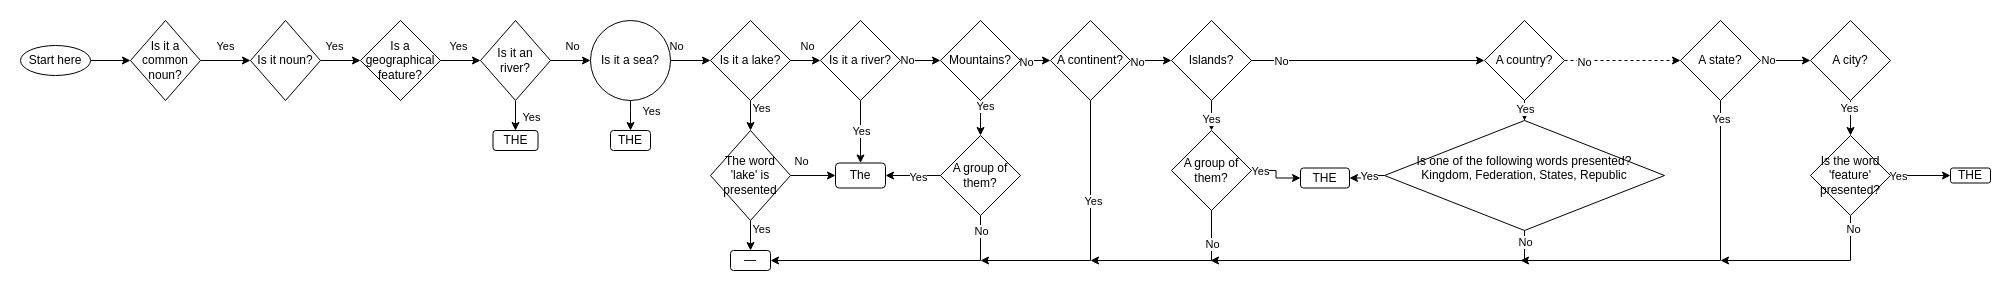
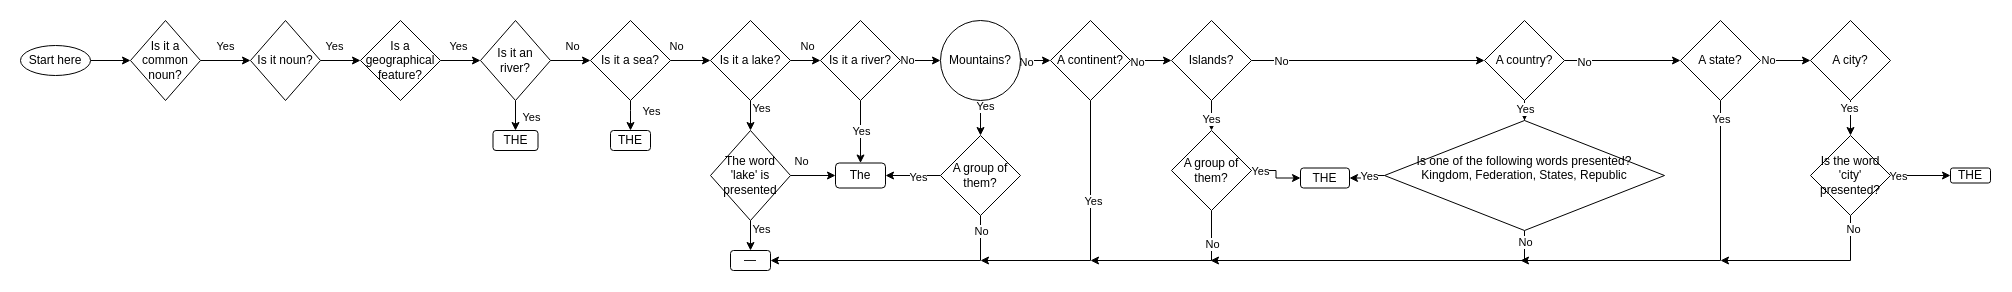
node "Is it a sea?": shape ellipse -> diamond
node "Mountains?": shape diamond -> ellipse
edge "A country?" -> "A state?": style dashed -> solid
node "Is the word 'feature' presented?": label "Is the word 'feature' presented?" -> "Is the word 'city' presented?"
